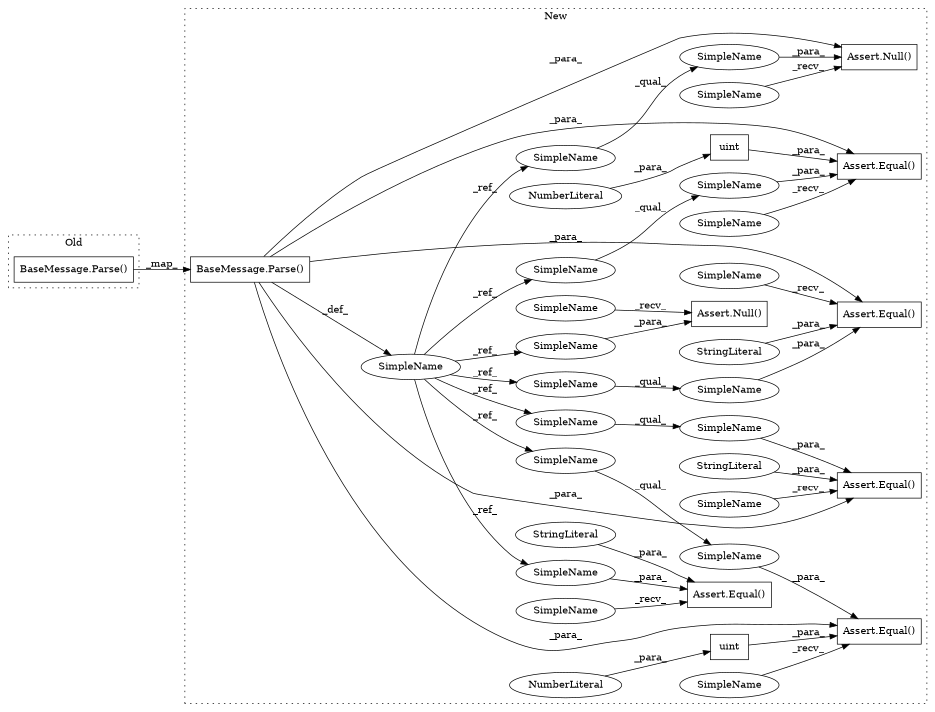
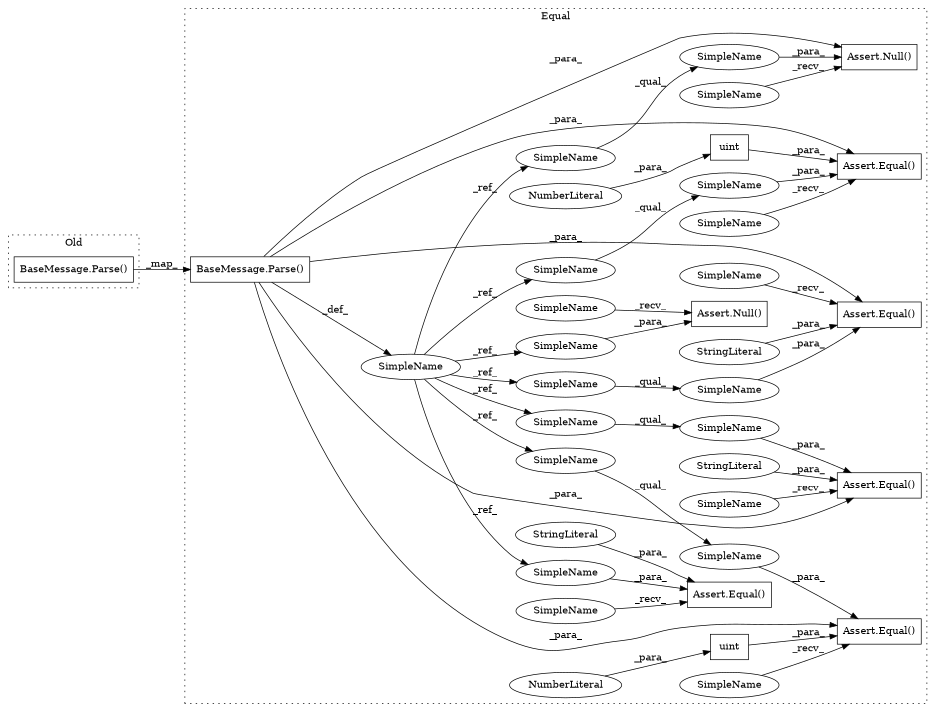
cluster "New": label "New" -> "Equal"
